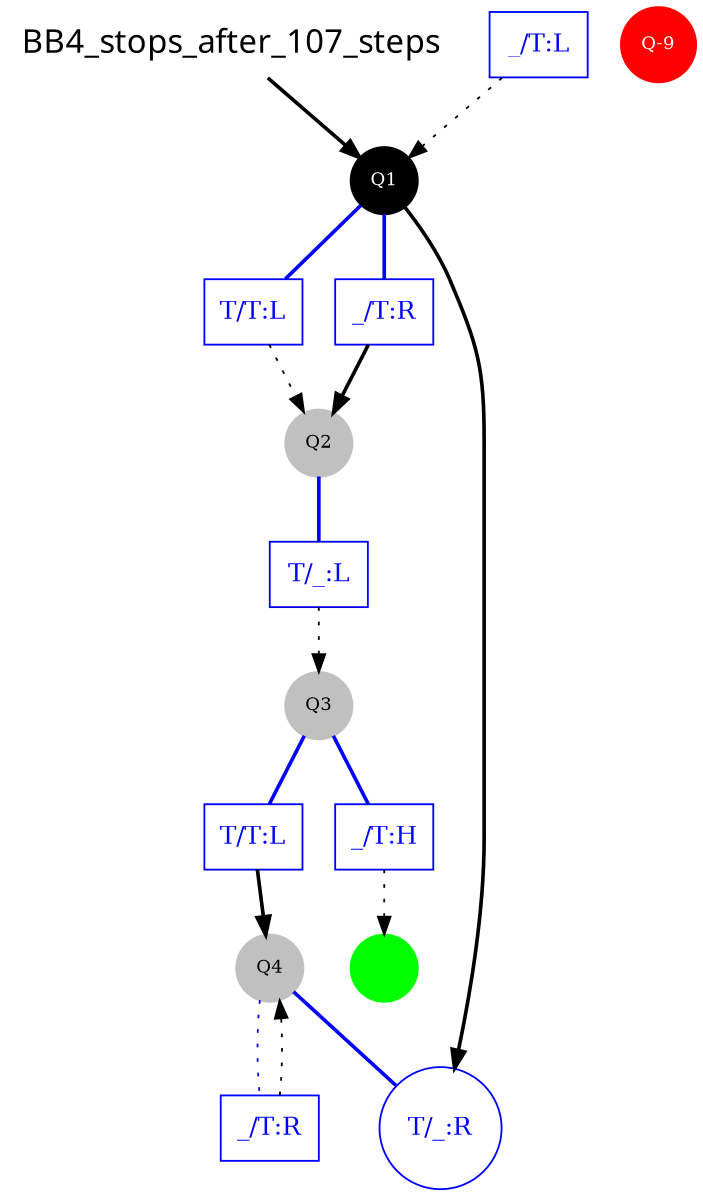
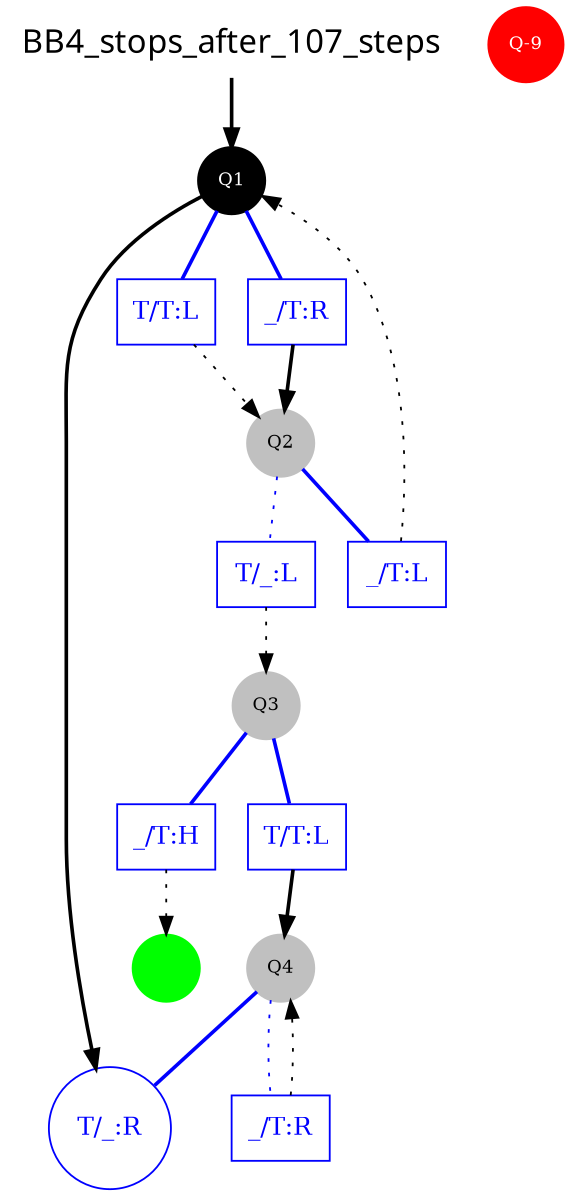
edge "Q2" -- "_/T:L": added
edge "Q2" -- "T/_:L": style bold -> dotted
